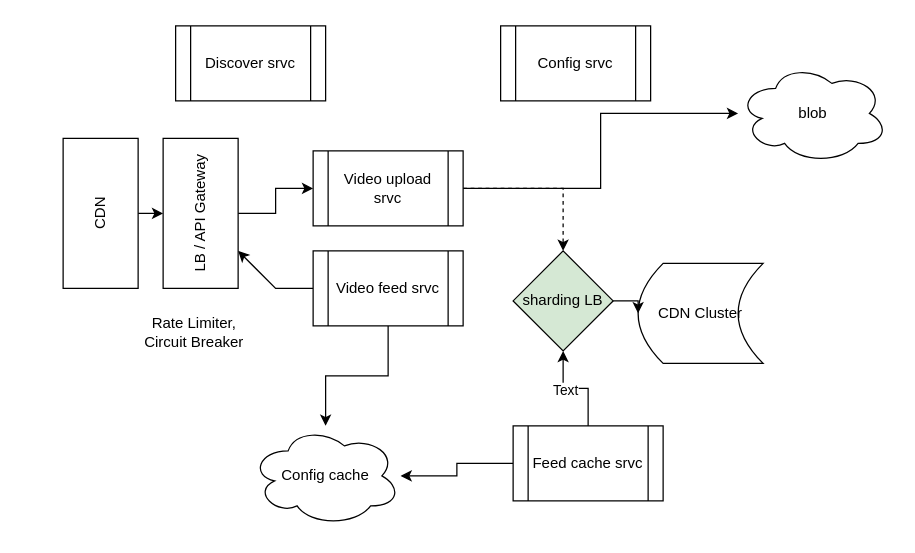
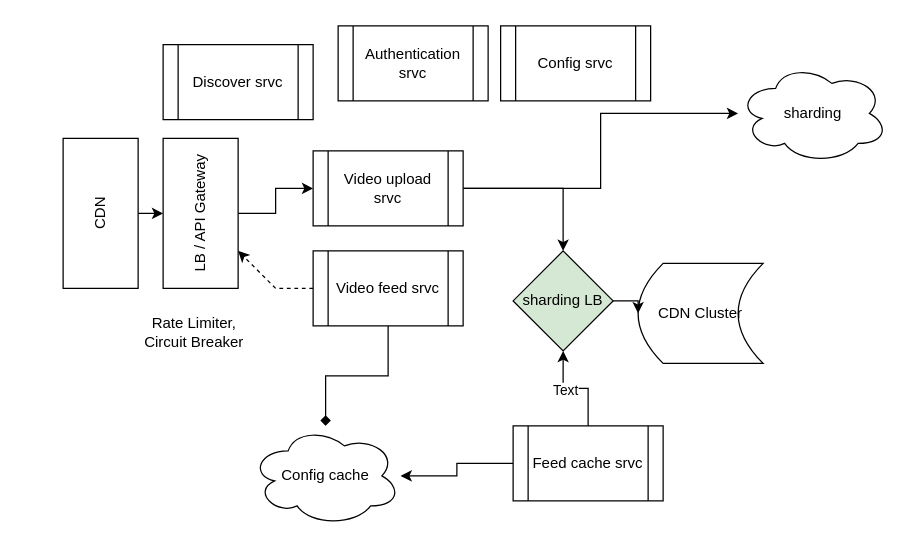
node "Discover srvc": moved (251, 63) -> (238, 82)
node "Authentication srvc": added
node "blob": label "blob" -> "sharding"
edge "Video upload srvc" -> "sharding LB": style dashed -> solid
edge "Video feed srvc" -> "LB / API Gateway": style solid -> dashed
edge "Video feed srvc" -> "Config cache": arrowhead classic -> diamond
